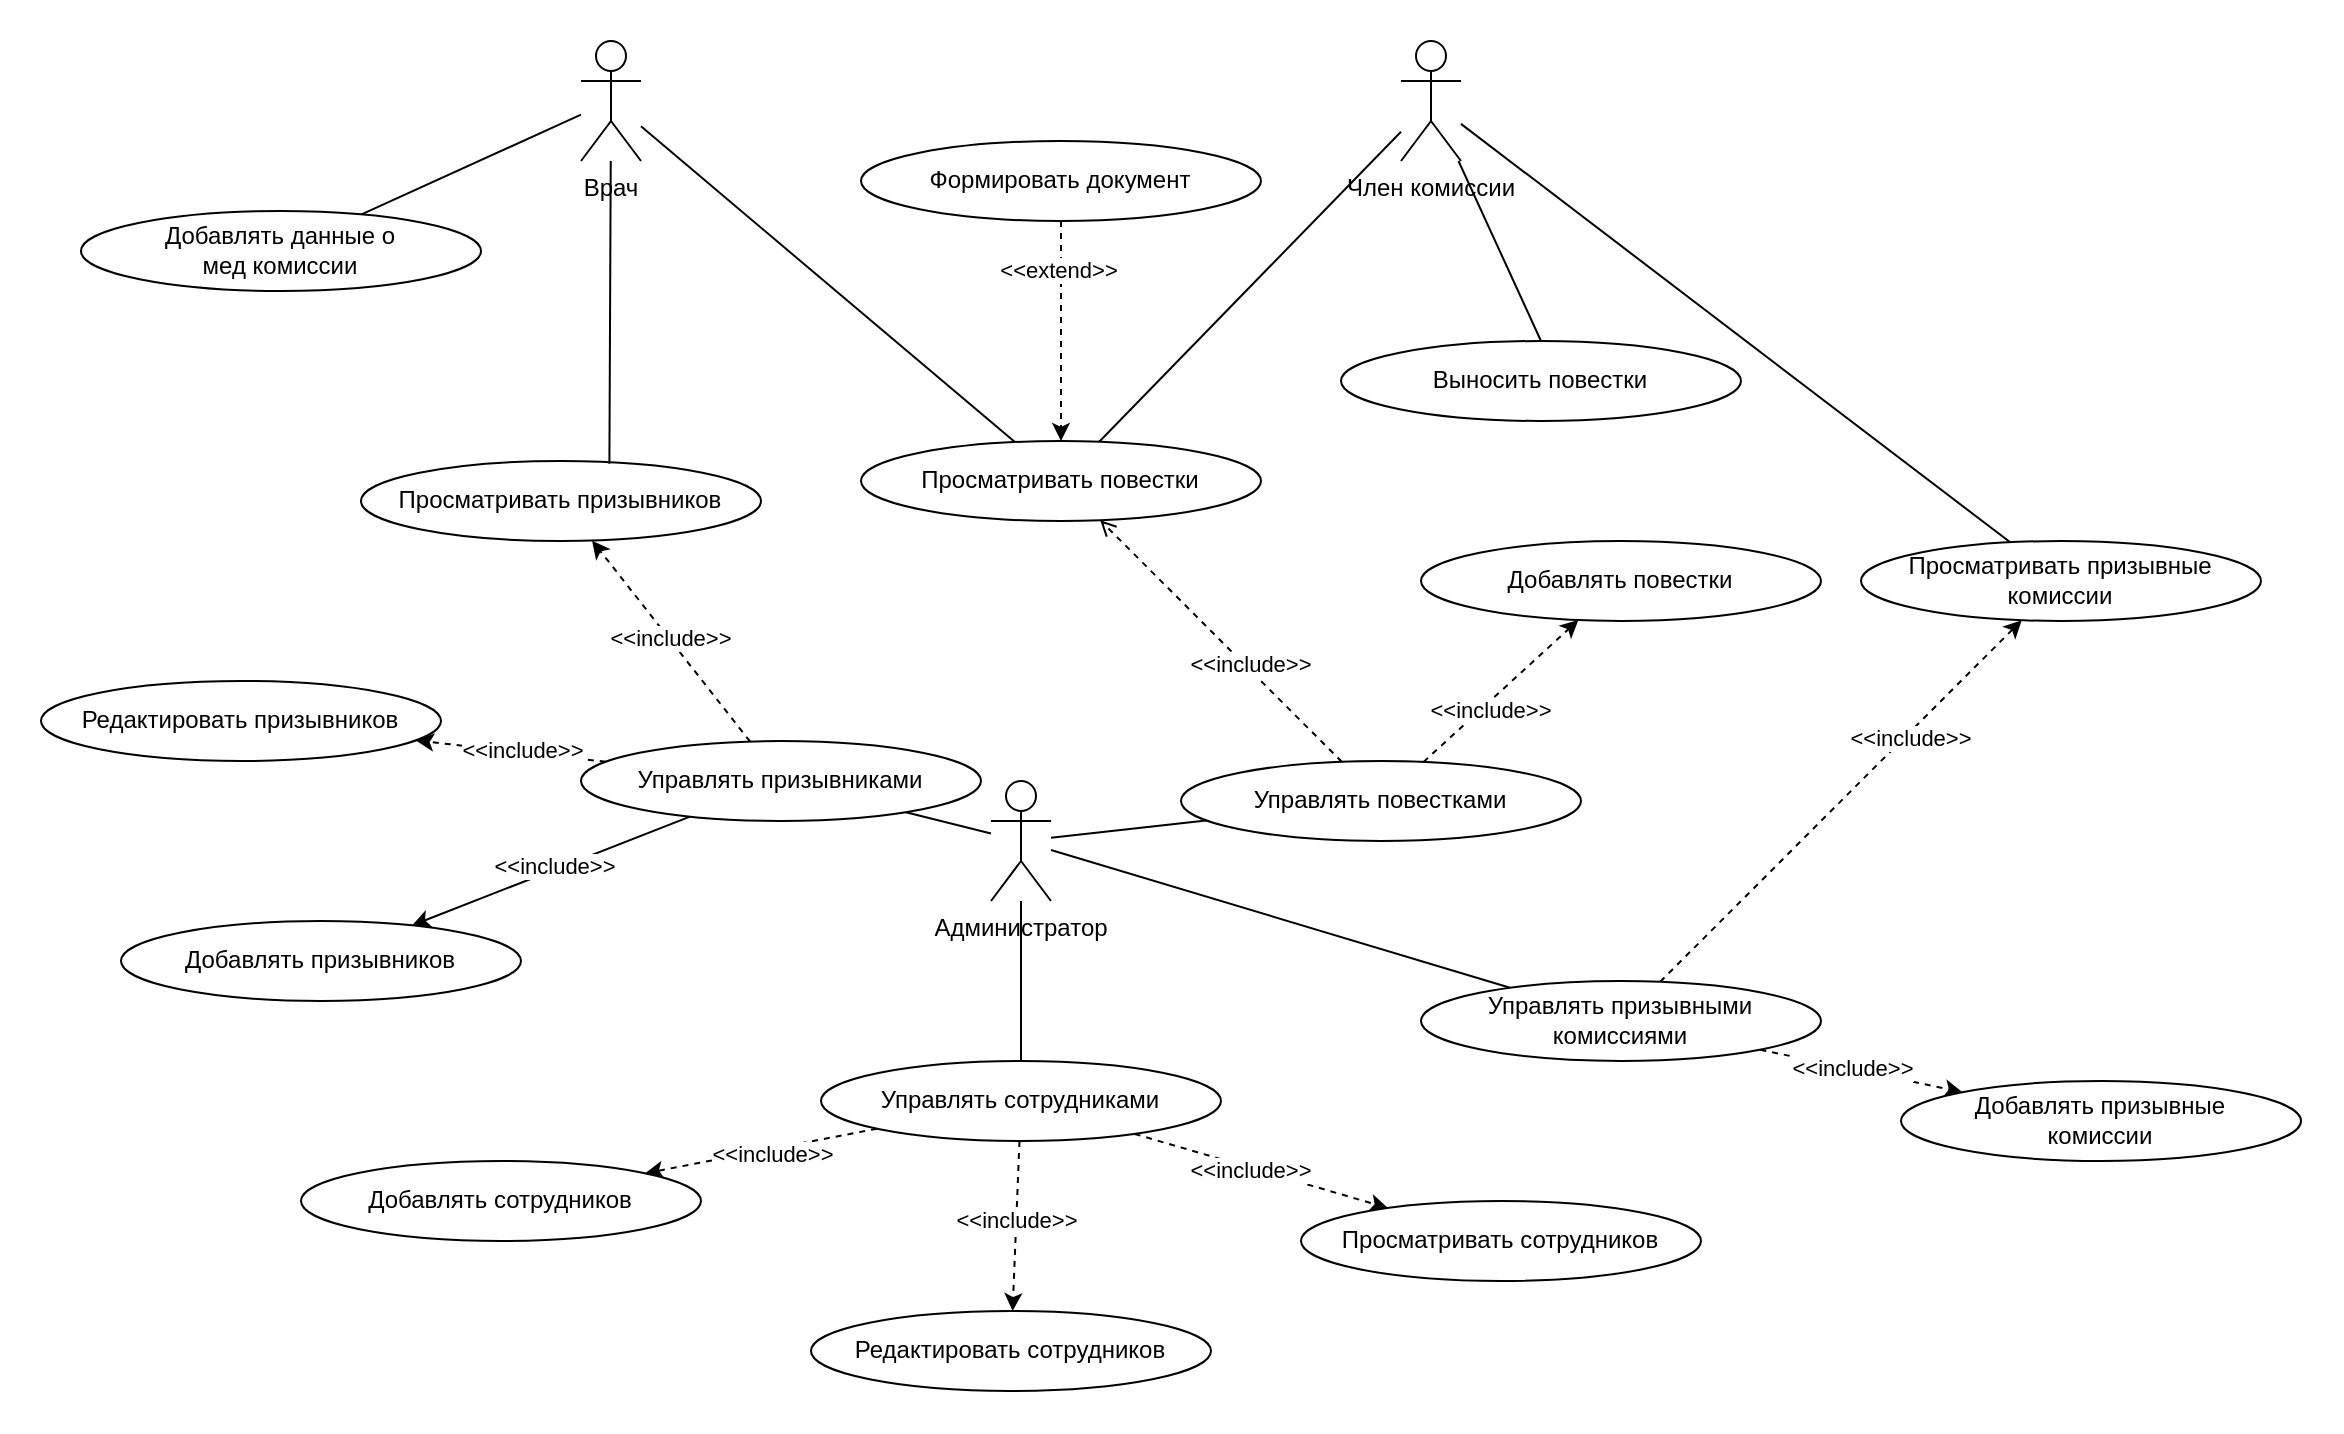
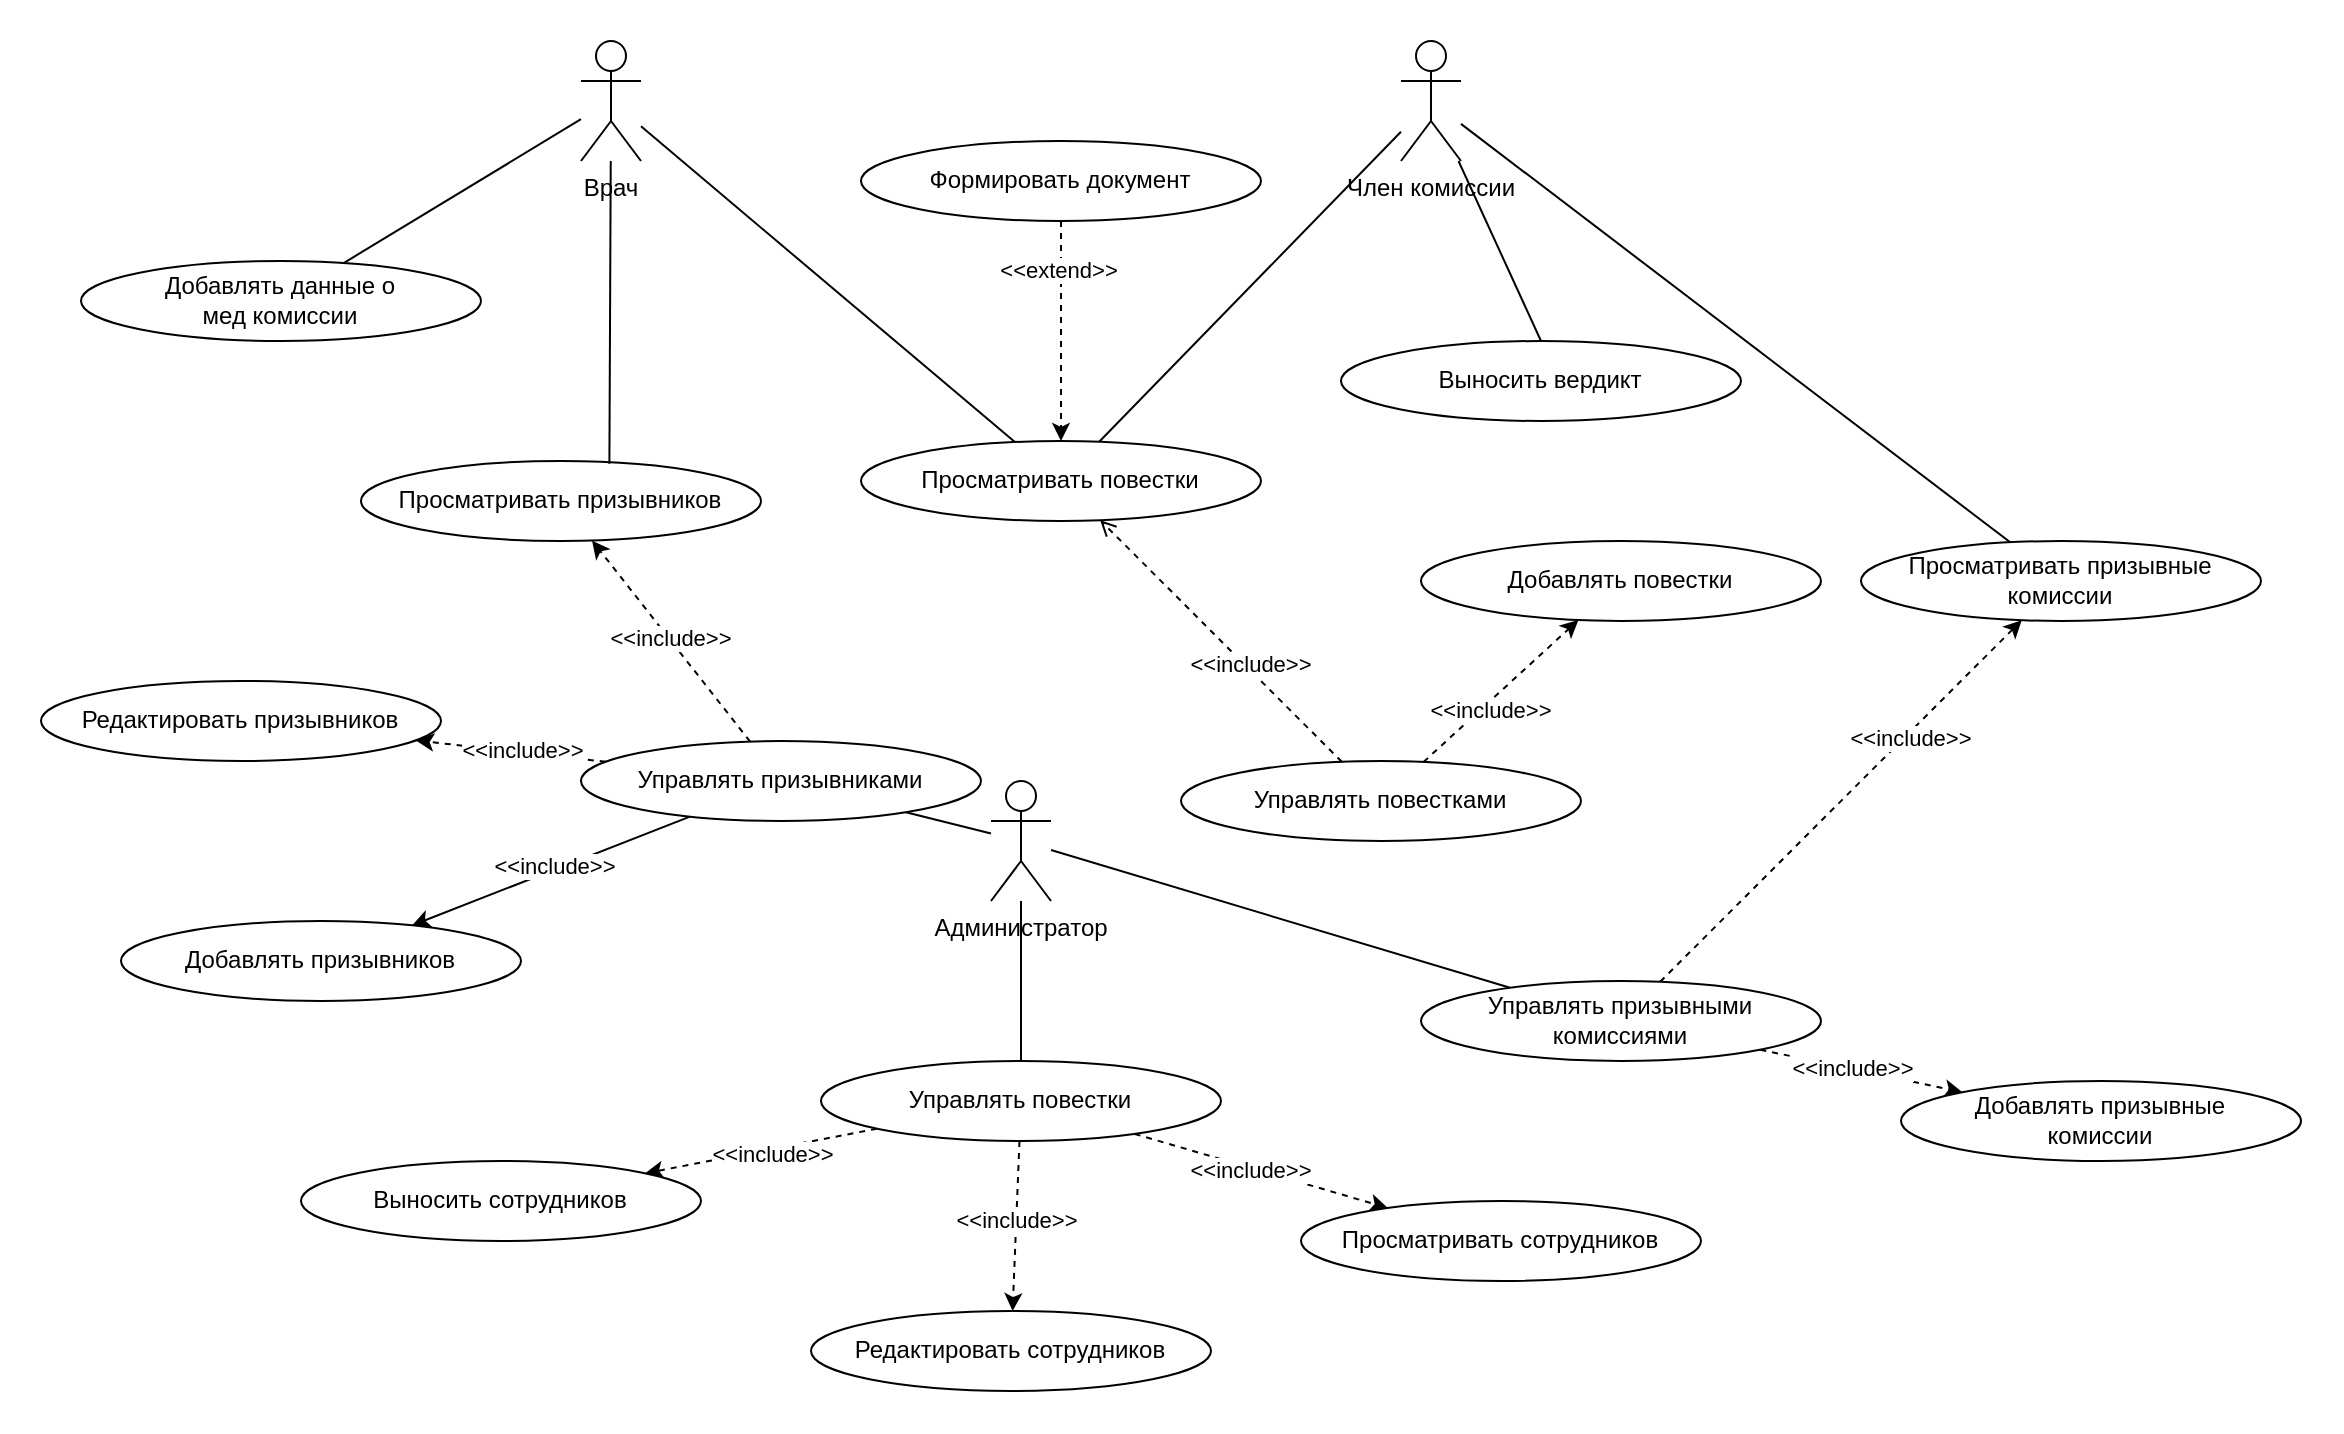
node "Добавлять данные о мед комиссии": moved (281, 251) -> (281, 301)
node "Выносить повестки": label "Выносить повестки" -> "Выносить вердикт"
edge "Управлять повестками" -- "Администратор": removed
node "Управлять сотрудниками": label "Управлять сотрудниками" -> "Управлять повестки"
node "Добавлять сотрудников": label "Добавлять сотрудников" -> "Выносить сотрудников"
